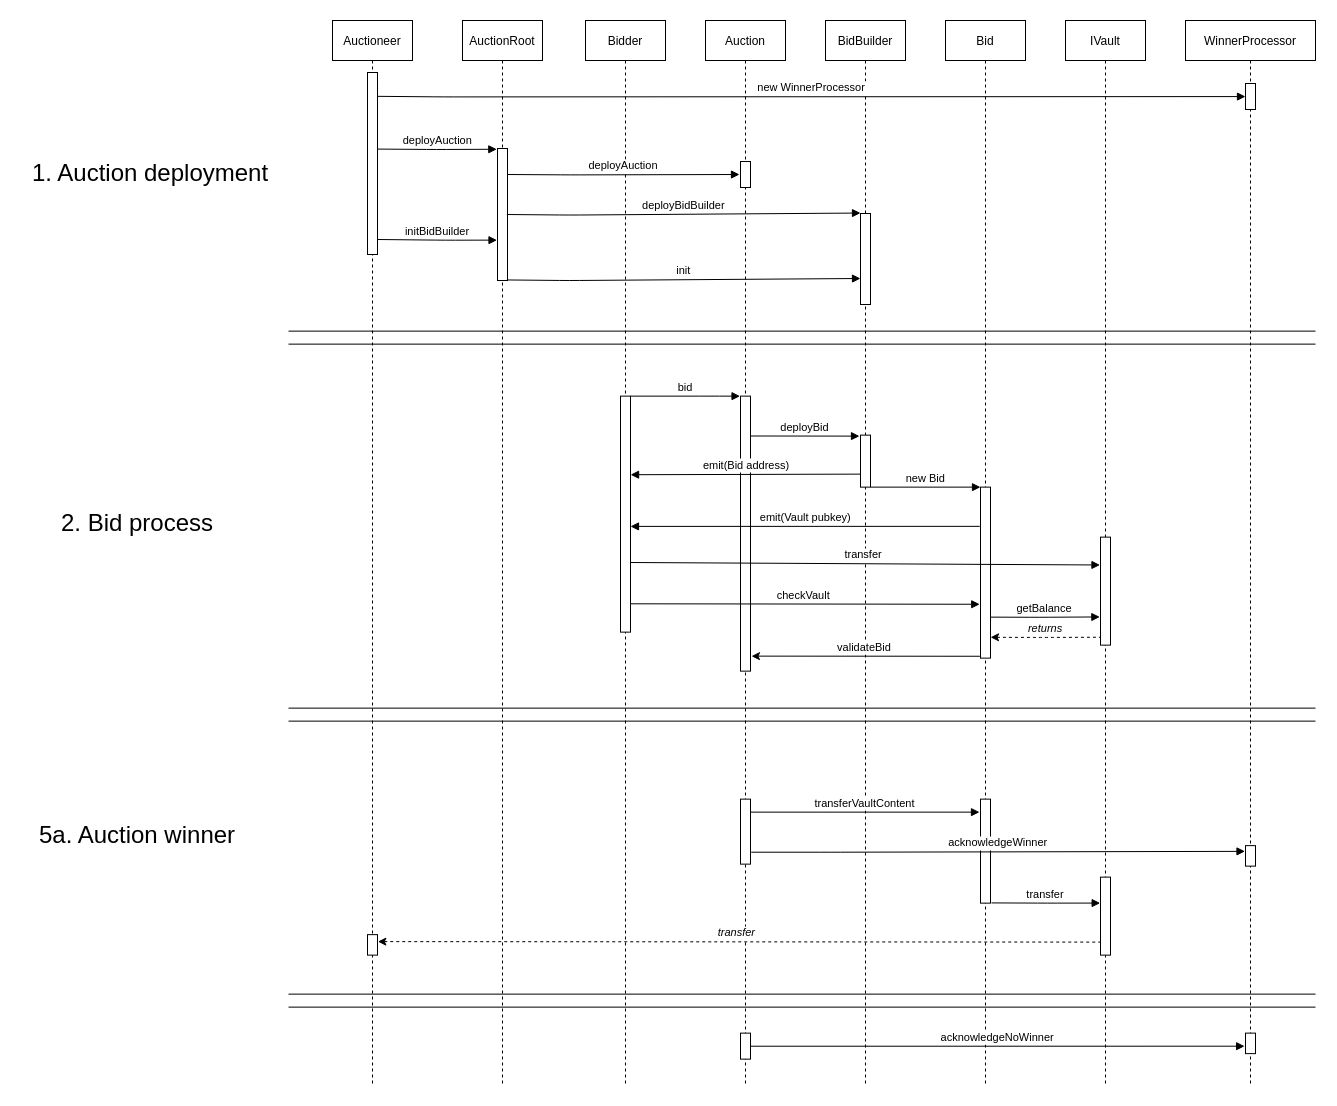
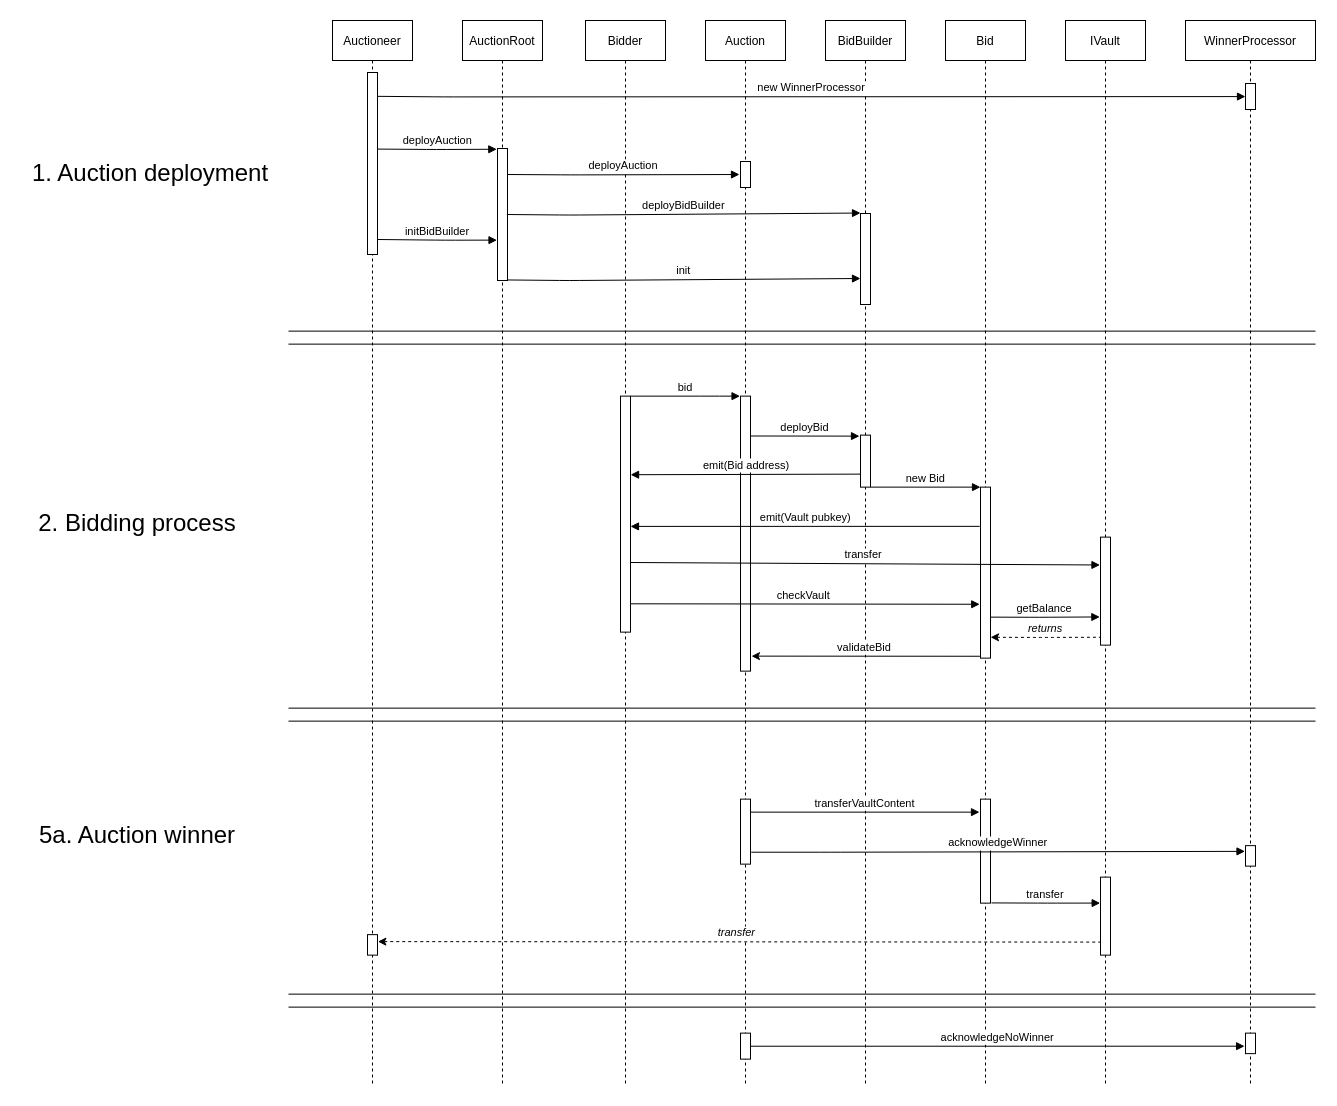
node "2. Bid process": label "2. Bid process" -> "2. Bidding process"
